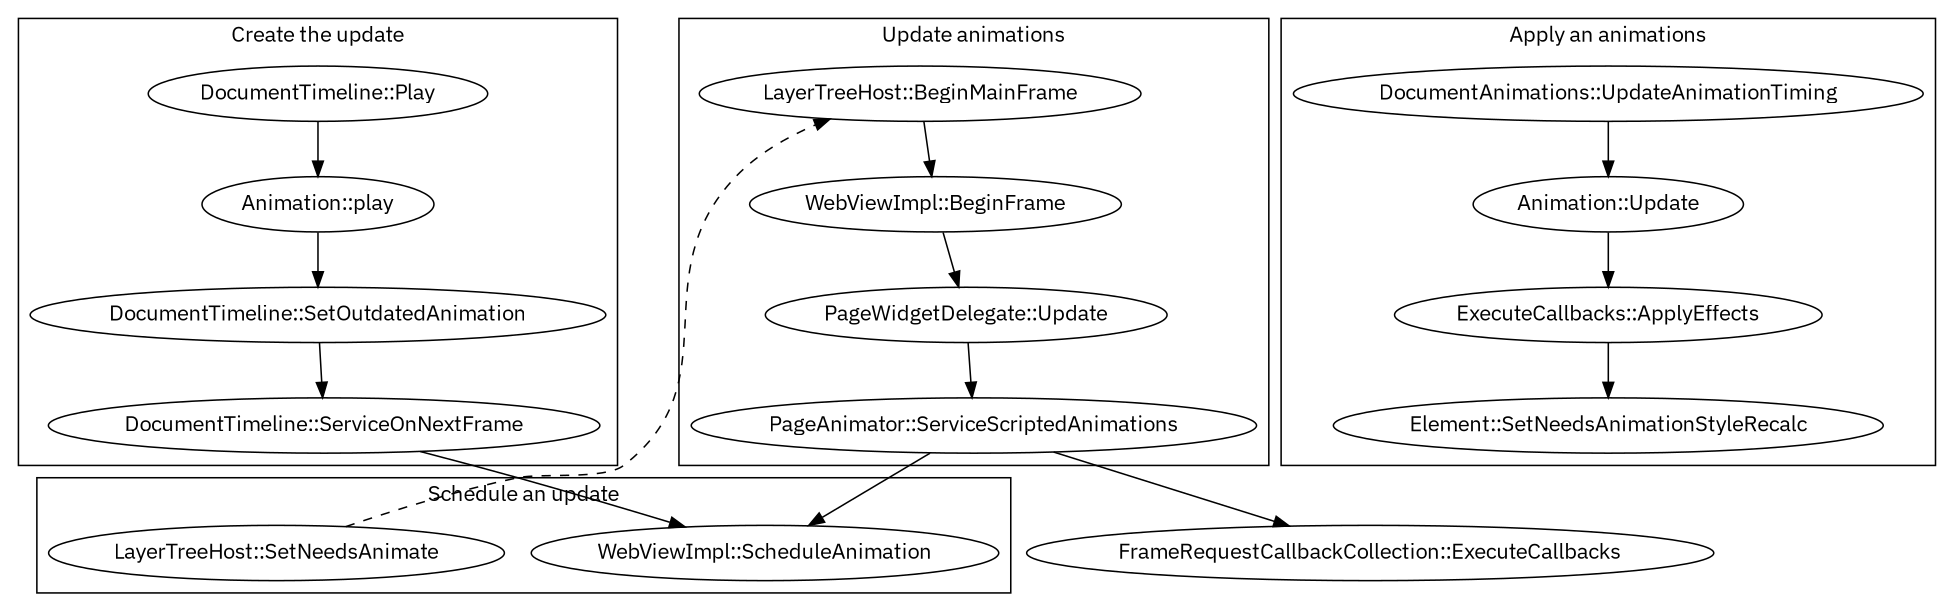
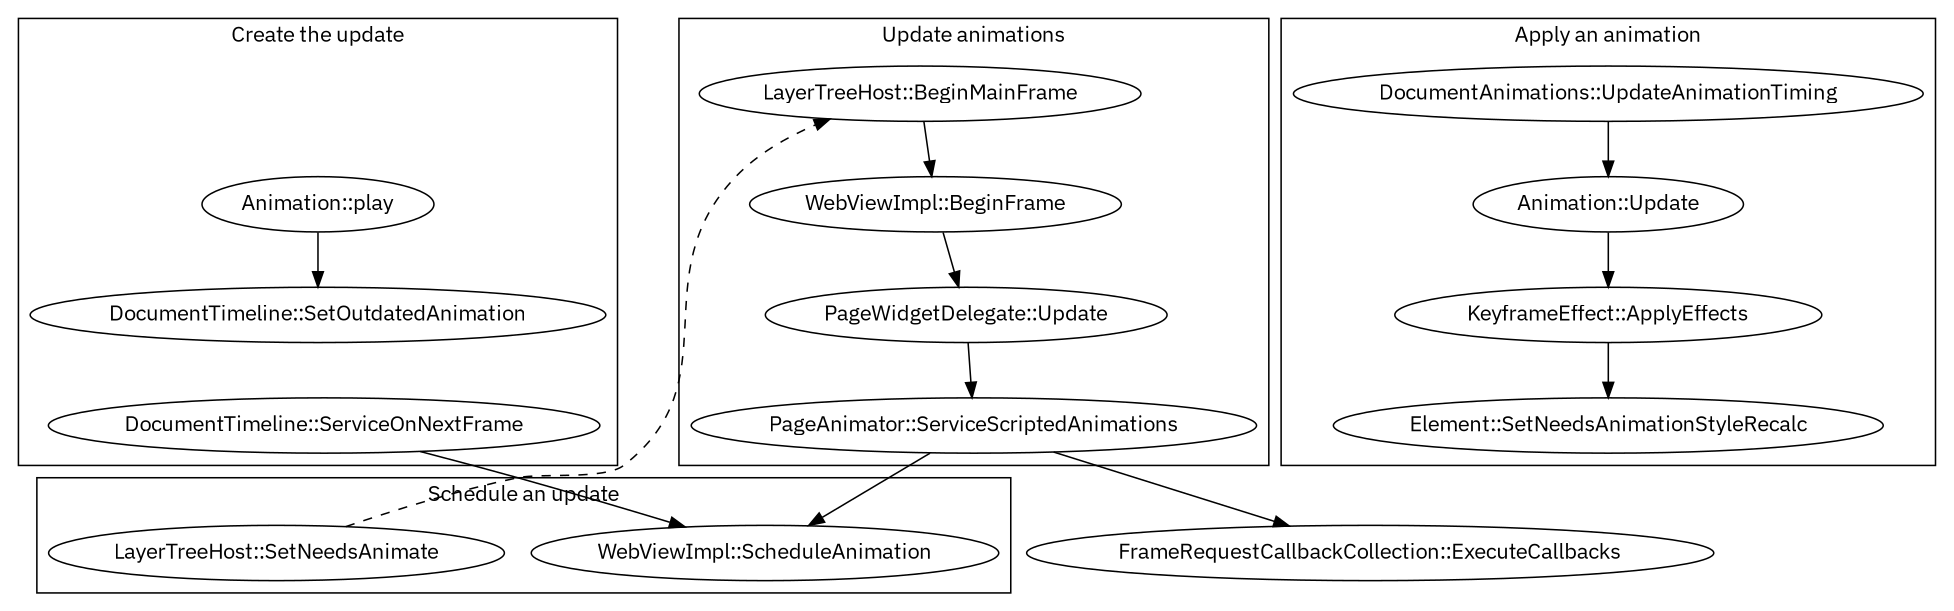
cluster "Apply an animations": label "Apply an animations" -> "Apply an animation"
node "DocumentTimeline::Play": removed
node "ExecuteCallbacks::ApplyEffects": label "ExecuteCallbacks::ApplyEffects" -> "KeyframeEffect::ApplyEffects"
edge "DocumentTimeline::SetOutdatedAnimation" -> "DocumentTimeline::ServiceOnNextFrame": removed
